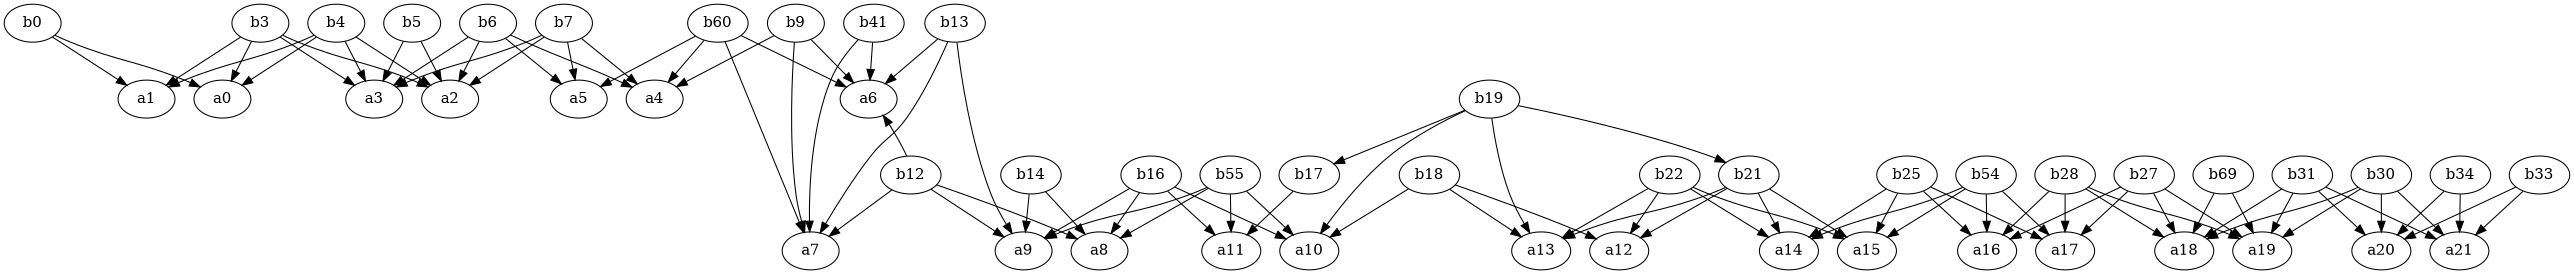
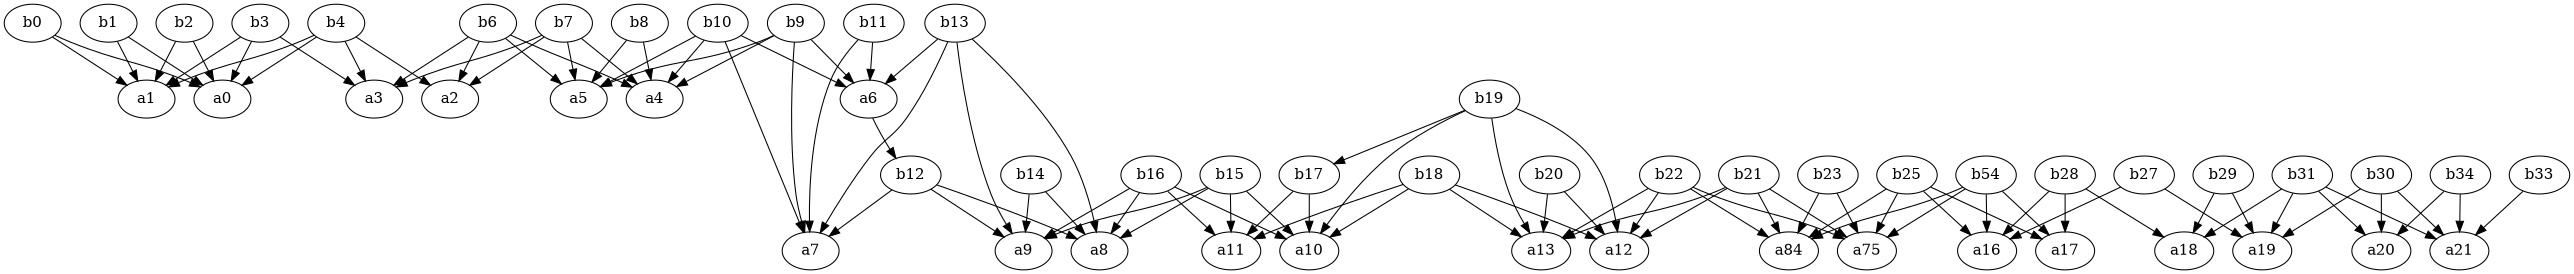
node "b1": added
node "b2": added
node "b5": removed
node "b8": added
node "b60": label "b60" -> "b10"
node "b41": label "b41" -> "b11"
edge "b3" -> "a2": removed
edge "b9" -> "a5": added
edge "b13" -> "a8": added
edge "b19" -> "b21": now "b19" -> "a12"
edge "b12" -> "a6": reversed
node "b55": label "b55" -> "b15"
node "b20": added
node "b23": added
node "b69": label "b69" -> "b29"
edge "b27" -> "a18": removed
edge "b17" -> "a10": added
edge "b18" -> "a11": added
edge "b27" -> "a17": removed
edge "b33" -> "a20": removed
edge "b28" -> "a19": removed
edge "b30" -> "a18": removed
node "a14": label "a14" -> "a84"
node "a15": label "a15" -> "a75"
